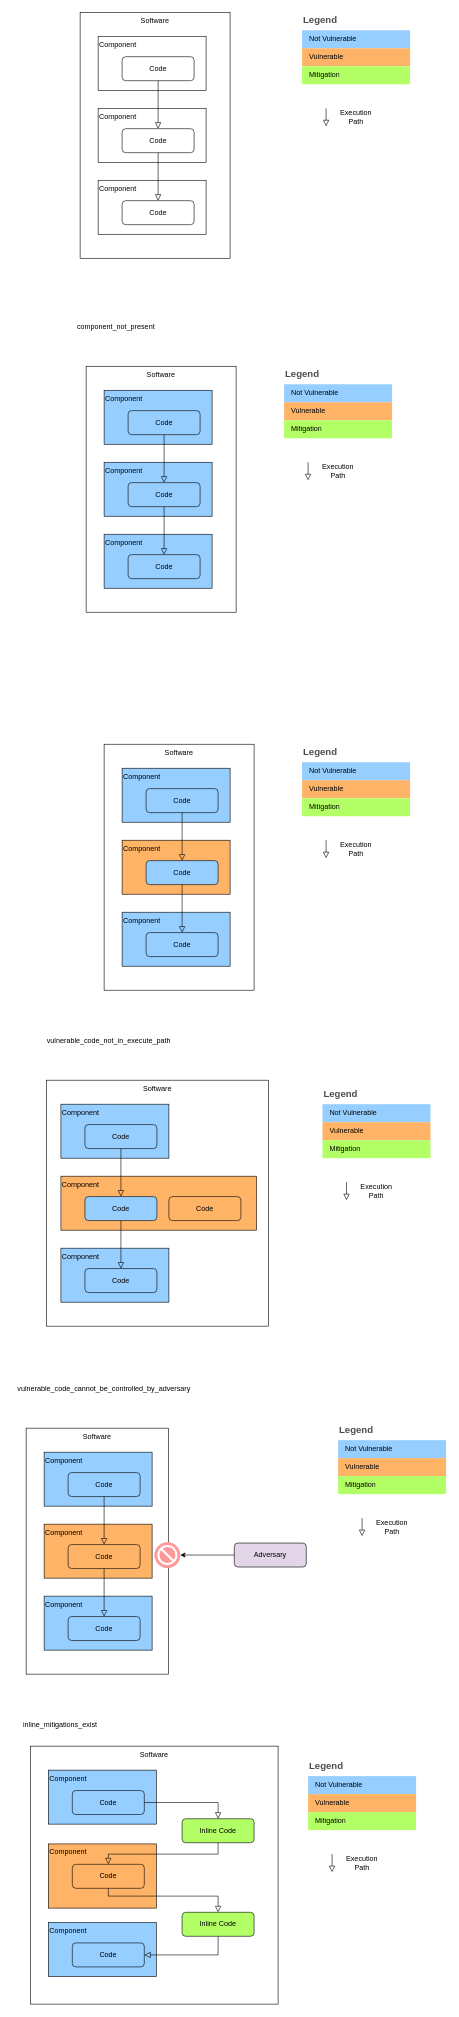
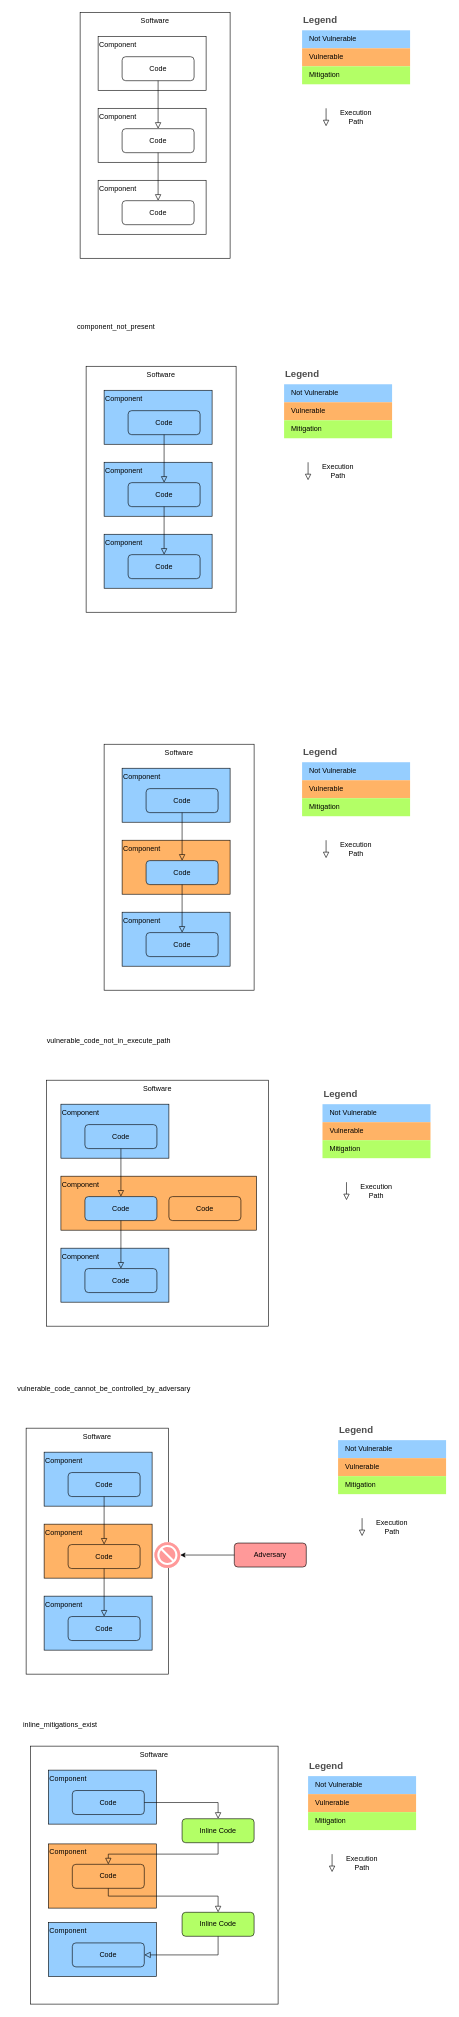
node "Adversary": fillcolor #e1d5e7 -> #ff9999
